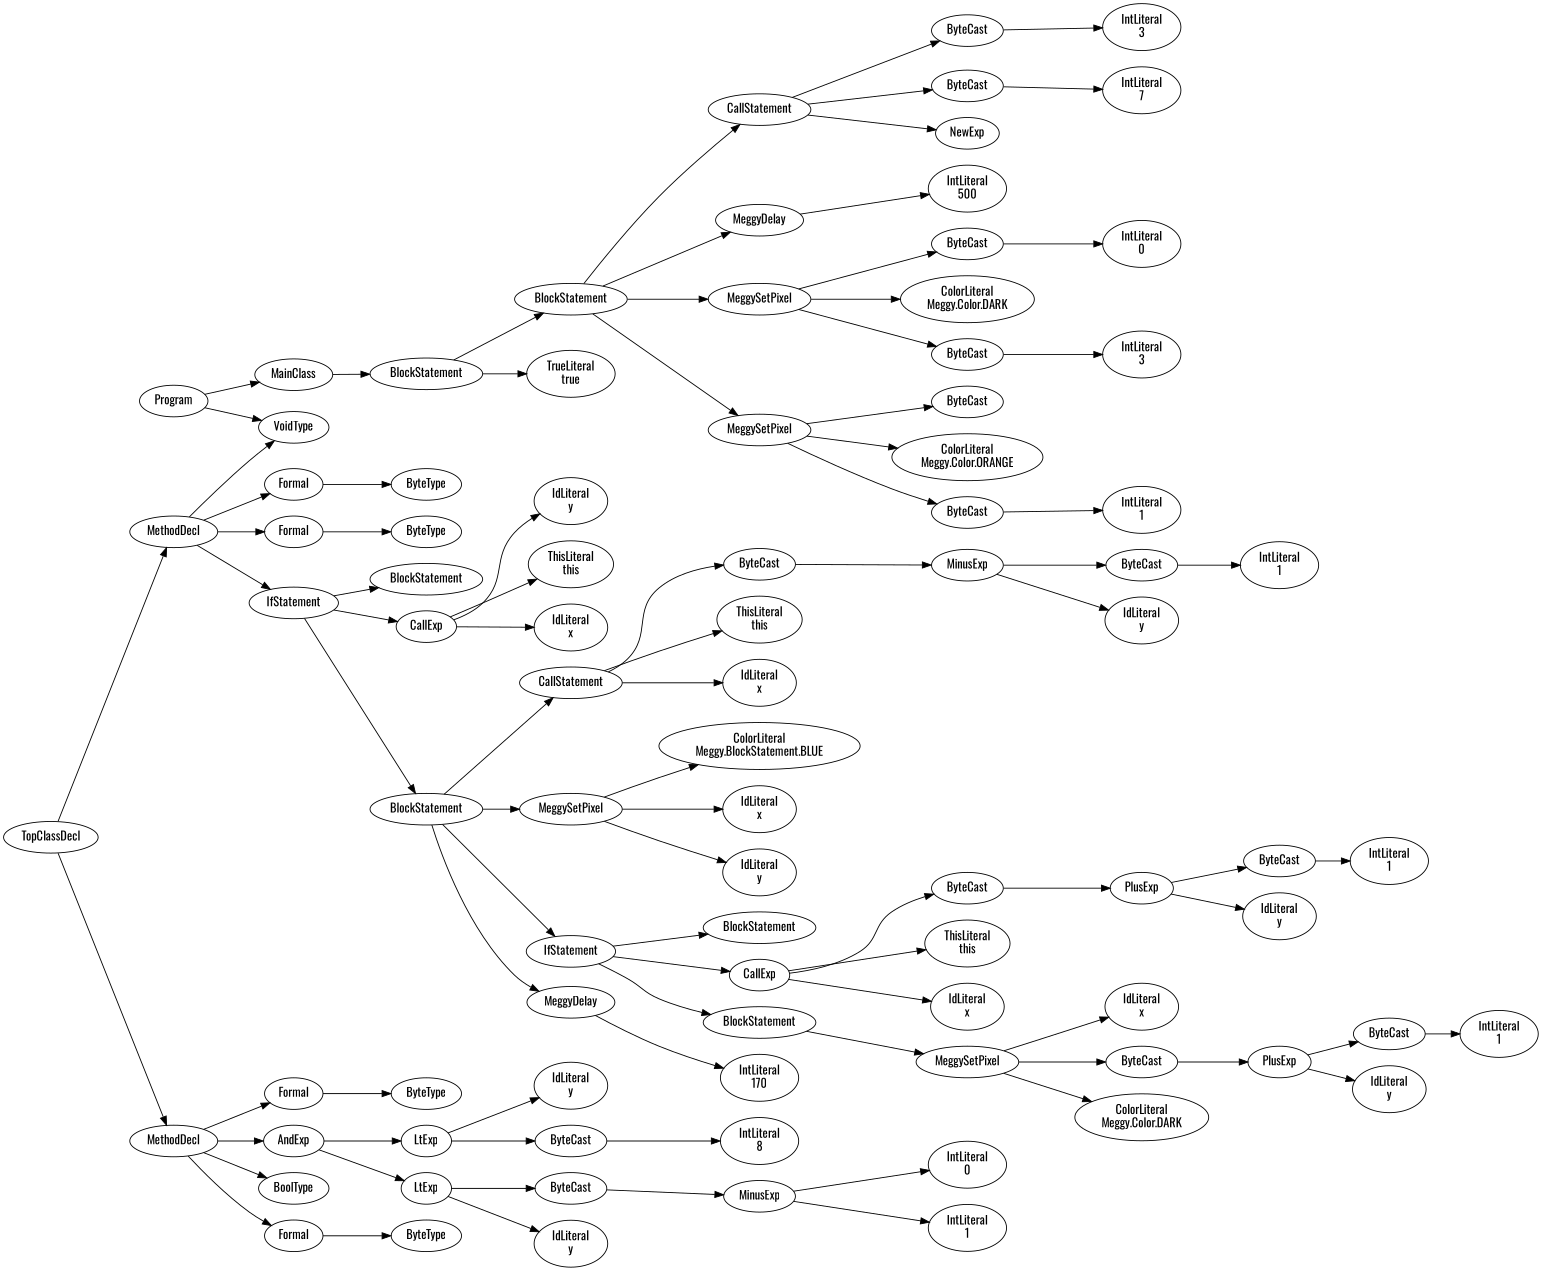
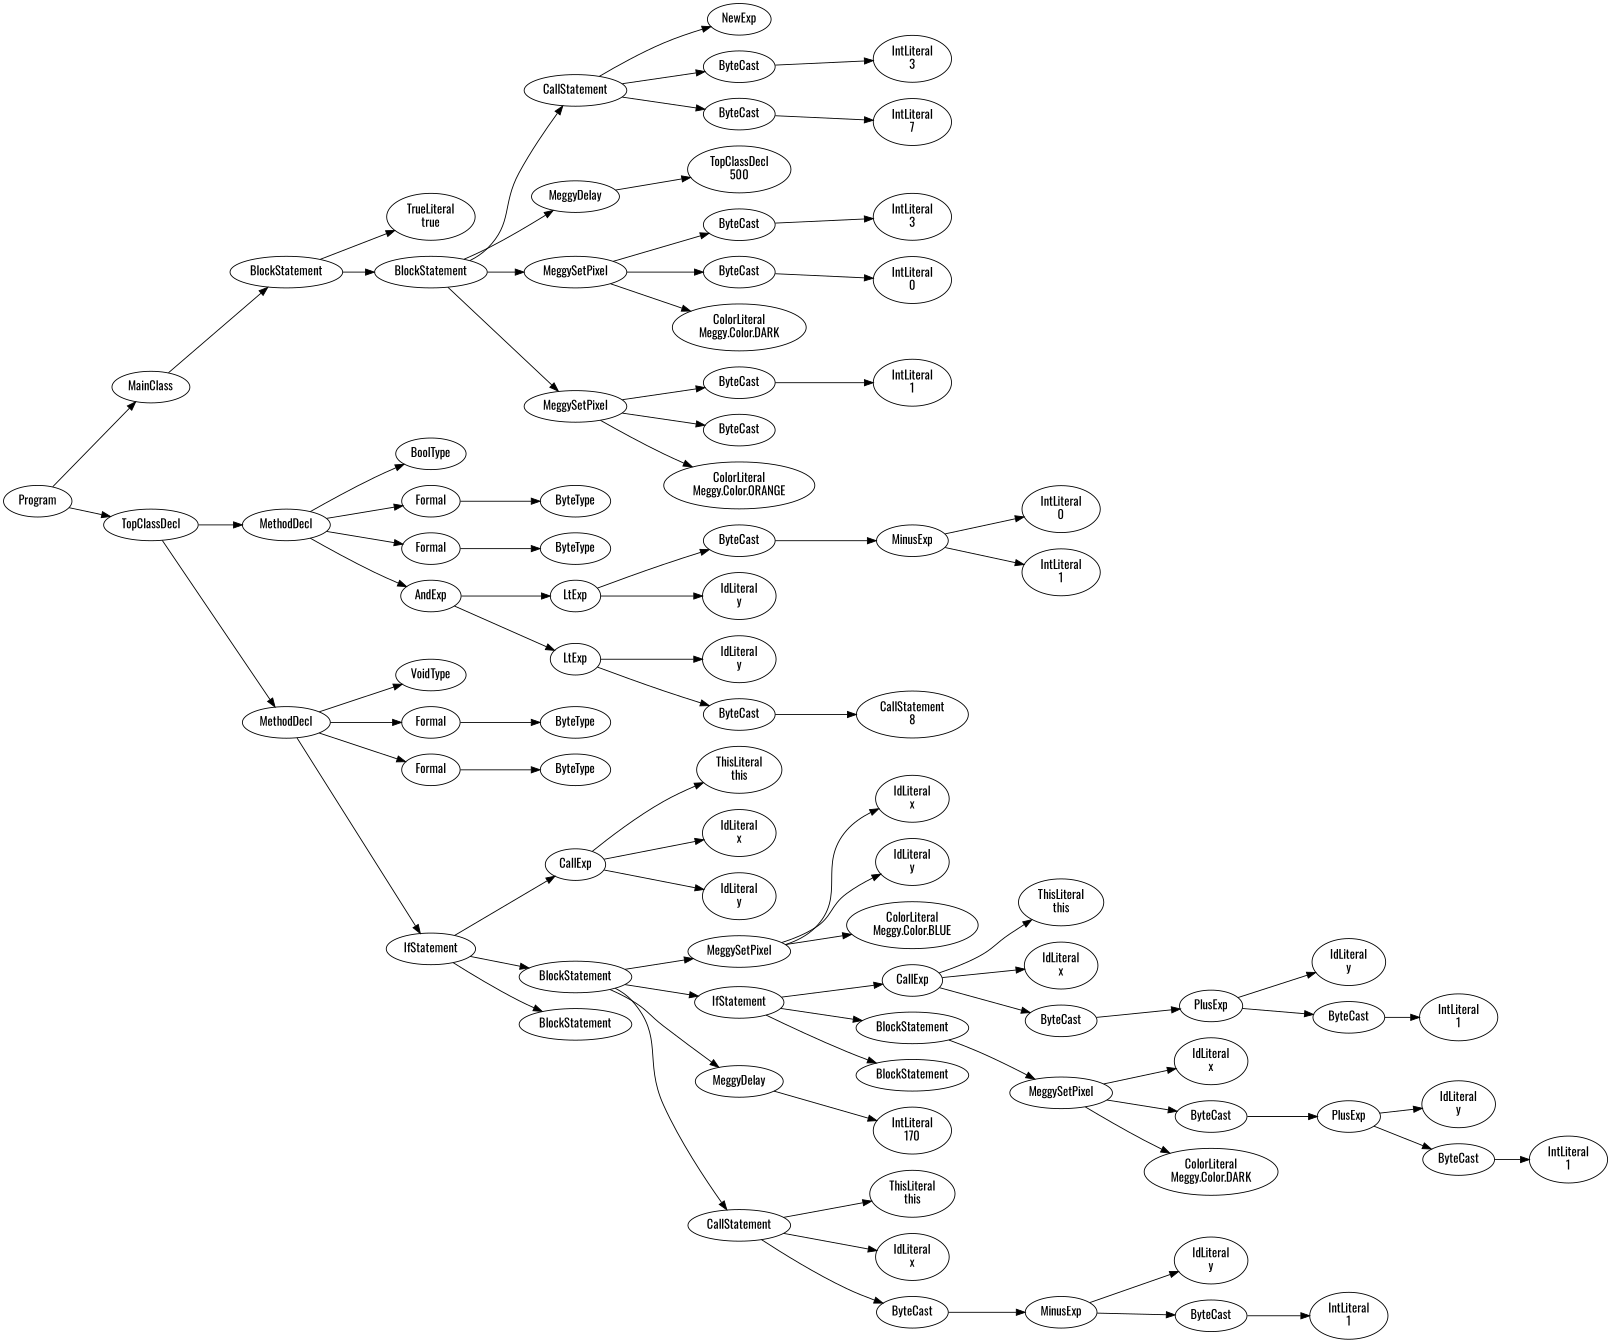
node "IntLiteral 500": label "IntLiteral 500" -> "TopClassDecl 500"
edge "Program" -> "VoidType": now "Program" -> "TopClassDecl"
node "ColorLiteral Meggy.BlockStatement.BLUE": label "ColorLiteral Meggy.BlockStatement.BLUE" -> "ColorLiteral Meggy.Color.BLUE"
node "IntLiteral 8": label "IntLiteral 8" -> "CallStatement 8"
